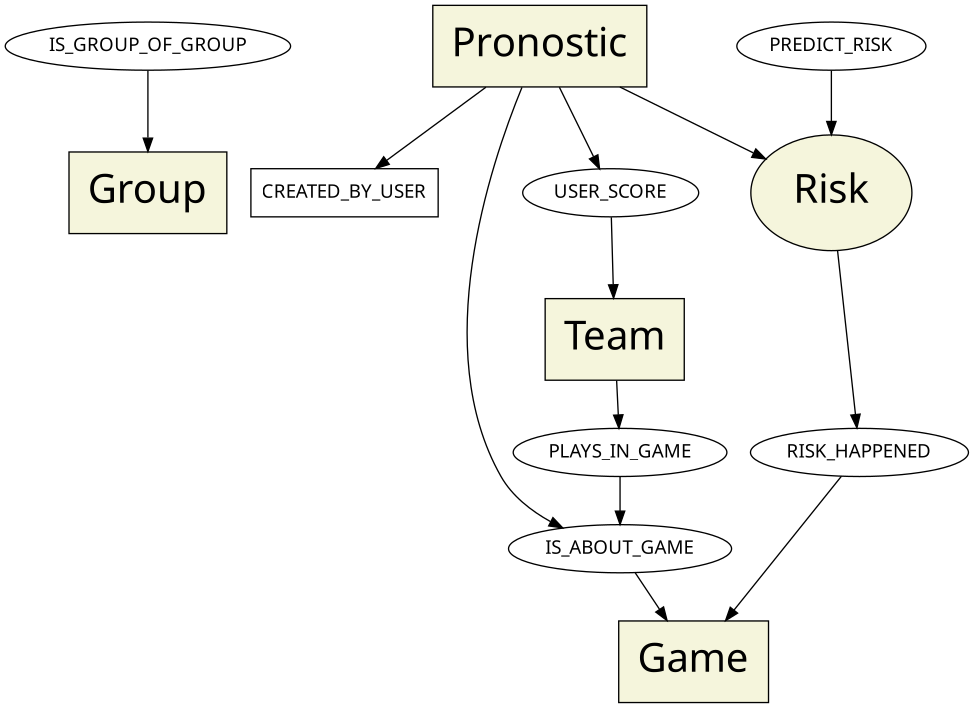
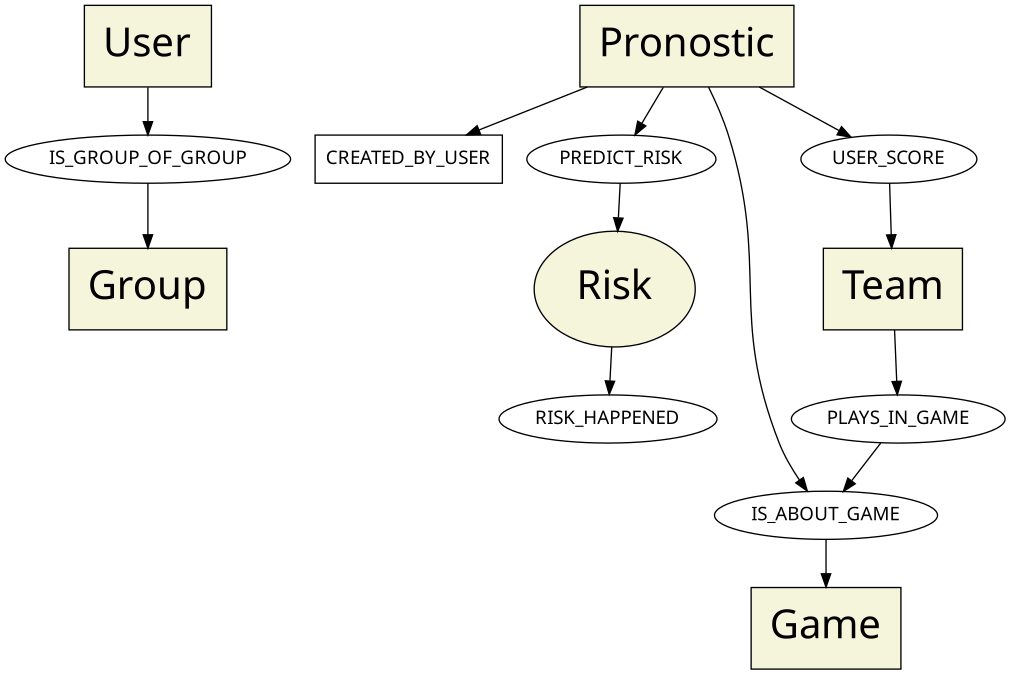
node "User": added
edge "Pronostic" -> "Risk": now "Pronostic" -> "PREDICT_RISK"
edge "RISK_HAPPENED" -> "Game": removed
